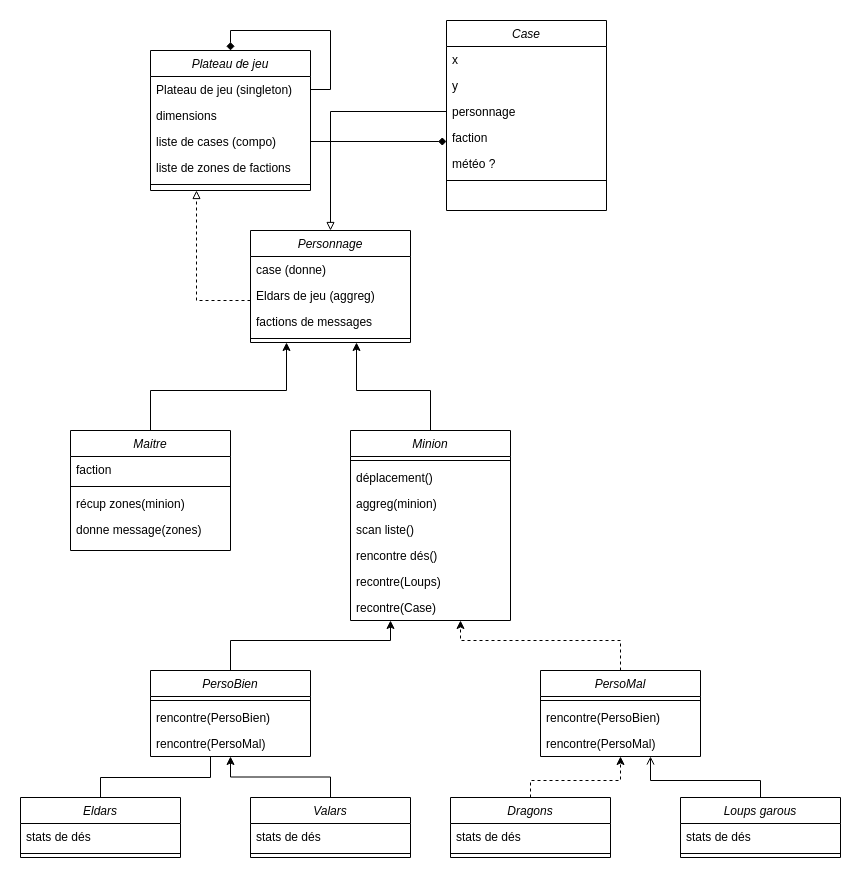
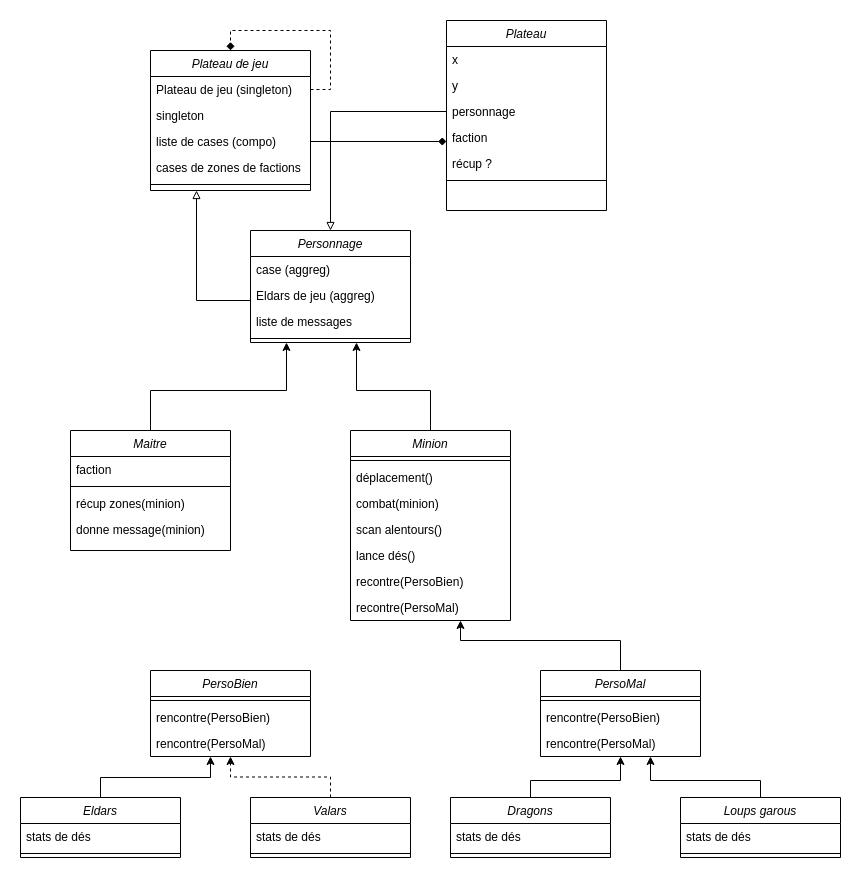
edge "Plateau de jeu (singleton)" -> "Plateau de jeu": style solid -> dashed
node "Case": label "Case" -> "Plateau"
node "dimensions": label "dimensions" -> "singleton"
node "météo ?": label "météo ?" -> "récup ?"
node "liste de zones de factions": label "liste de zones de factions" -> "cases de zones de factions"
node "case (donne)": label "case (donne)" -> "case (aggreg)"
edge "Eldars de jeu (aggreg)" -> "Plateau de jeu": style dashed -> solid
node "factions de messages": label "factions de messages" -> "liste de messages"
node "aggreg(minion)": label "aggreg(minion)" -> "combat(minion)"
node "donne message(zones)": label "donne message(zones)" -> "donne message(minion)"
node "scan liste()": label "scan liste()" -> "scan alentours()"
node "rencontre dés()": label "rencontre dés()" -> "lance dés()"
node "recontre(Loups)": label "recontre(Loups)" -> "recontre(PersoBien)"
node "recontre(Case)": label "recontre(Case)" -> "recontre(PersoMal)"
edge "PersoBien" -> "Minion": removed
edge "PersoMal" -> "Minion": style dashed -> solid
edge "PersoBien" -- "Eldars": arrowhead none -> classic
edge "Loups garous" -> "PersoMal": arrowhead open -> classic
edge "Valars" -> "PersoBien": style solid -> dashed
edge "Dragons" -> "PersoMal": style dashed -> solid
